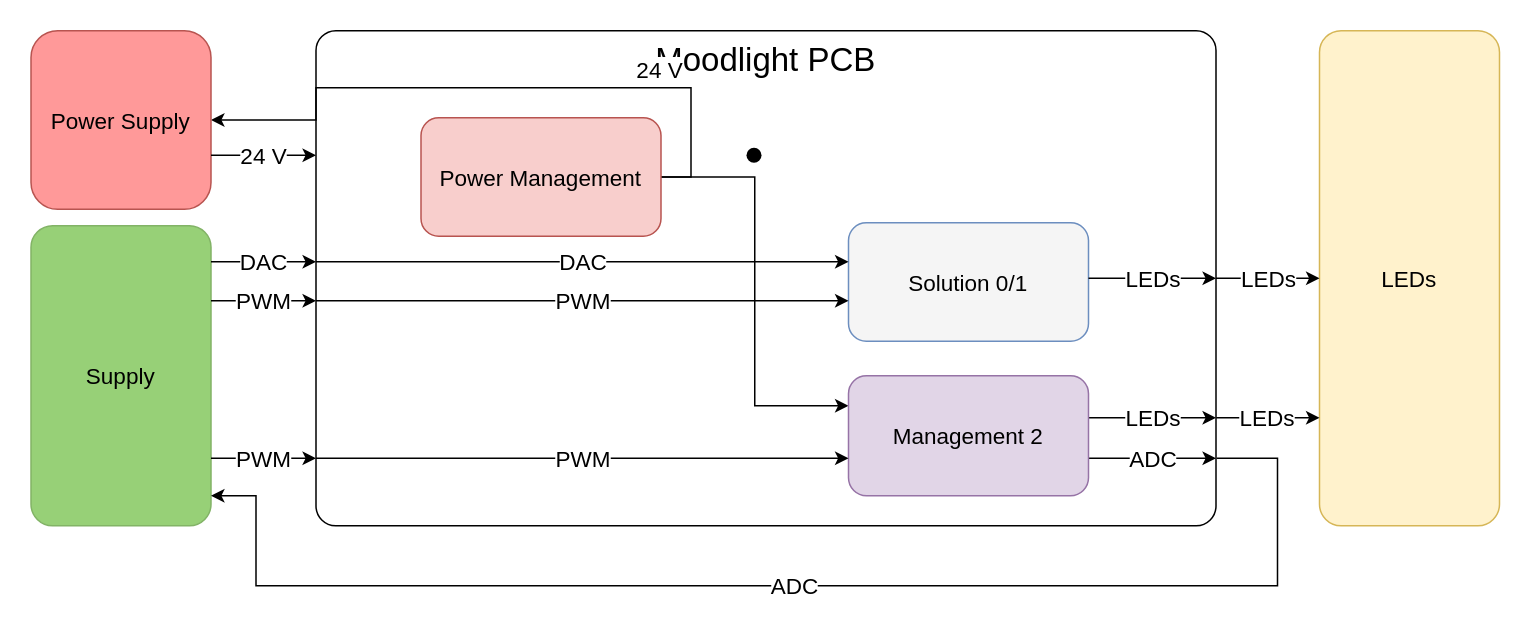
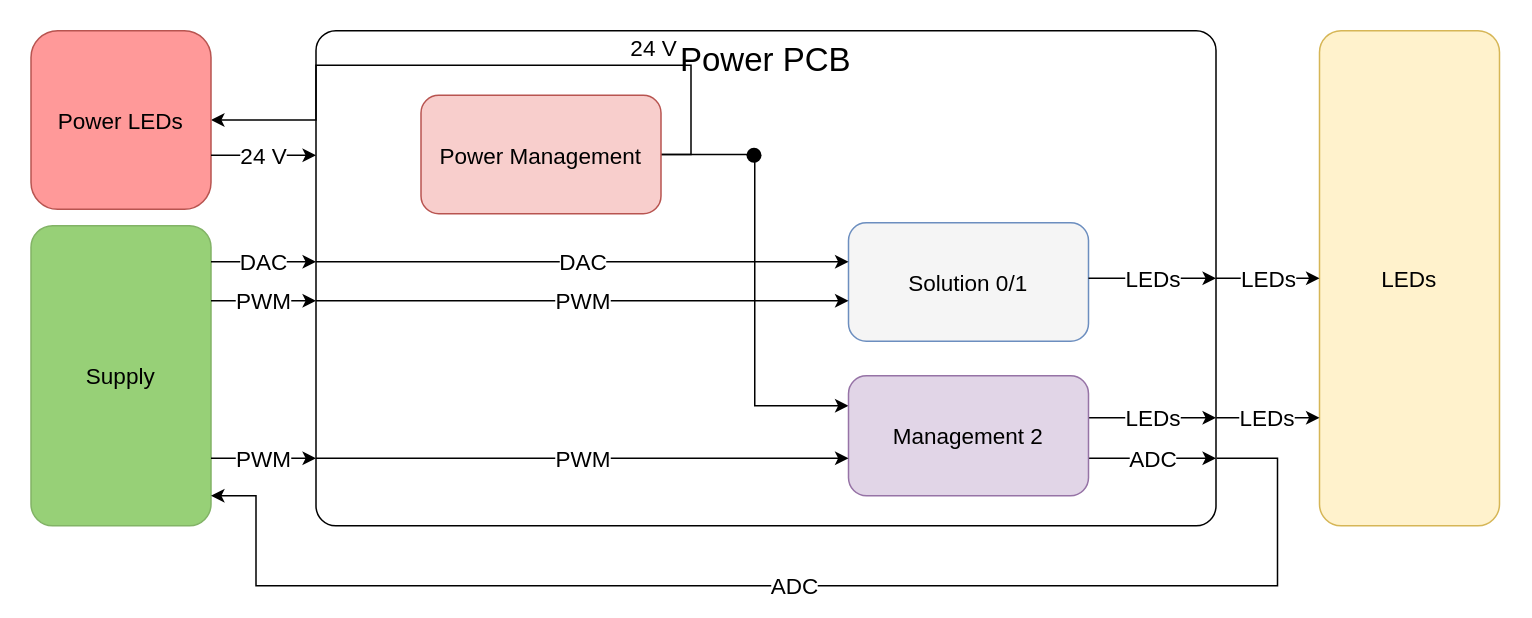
node "Moodlight PCB": label "Moodlight PCB" -> "Power PCB"
node "Power Supply": label "Power Supply" -> "Power LEDs"
node "Power Management": moved (541, 177) -> (541, 155)
